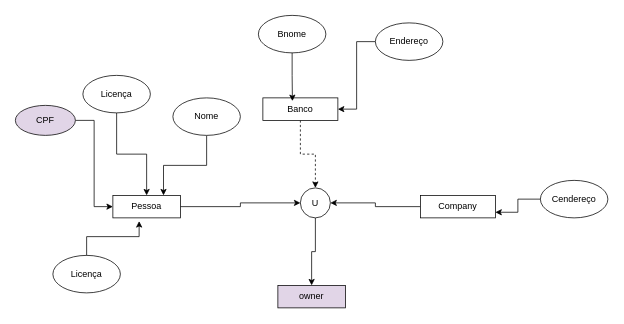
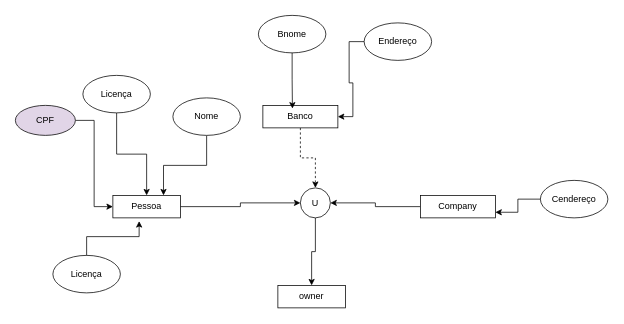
node "Endereço": moved (409, 42) -> (398, 42)
node "Banco": moved (300, 109) -> (300, 117)
node "owner": fillcolor #e1d5e7 -> #ffffff
